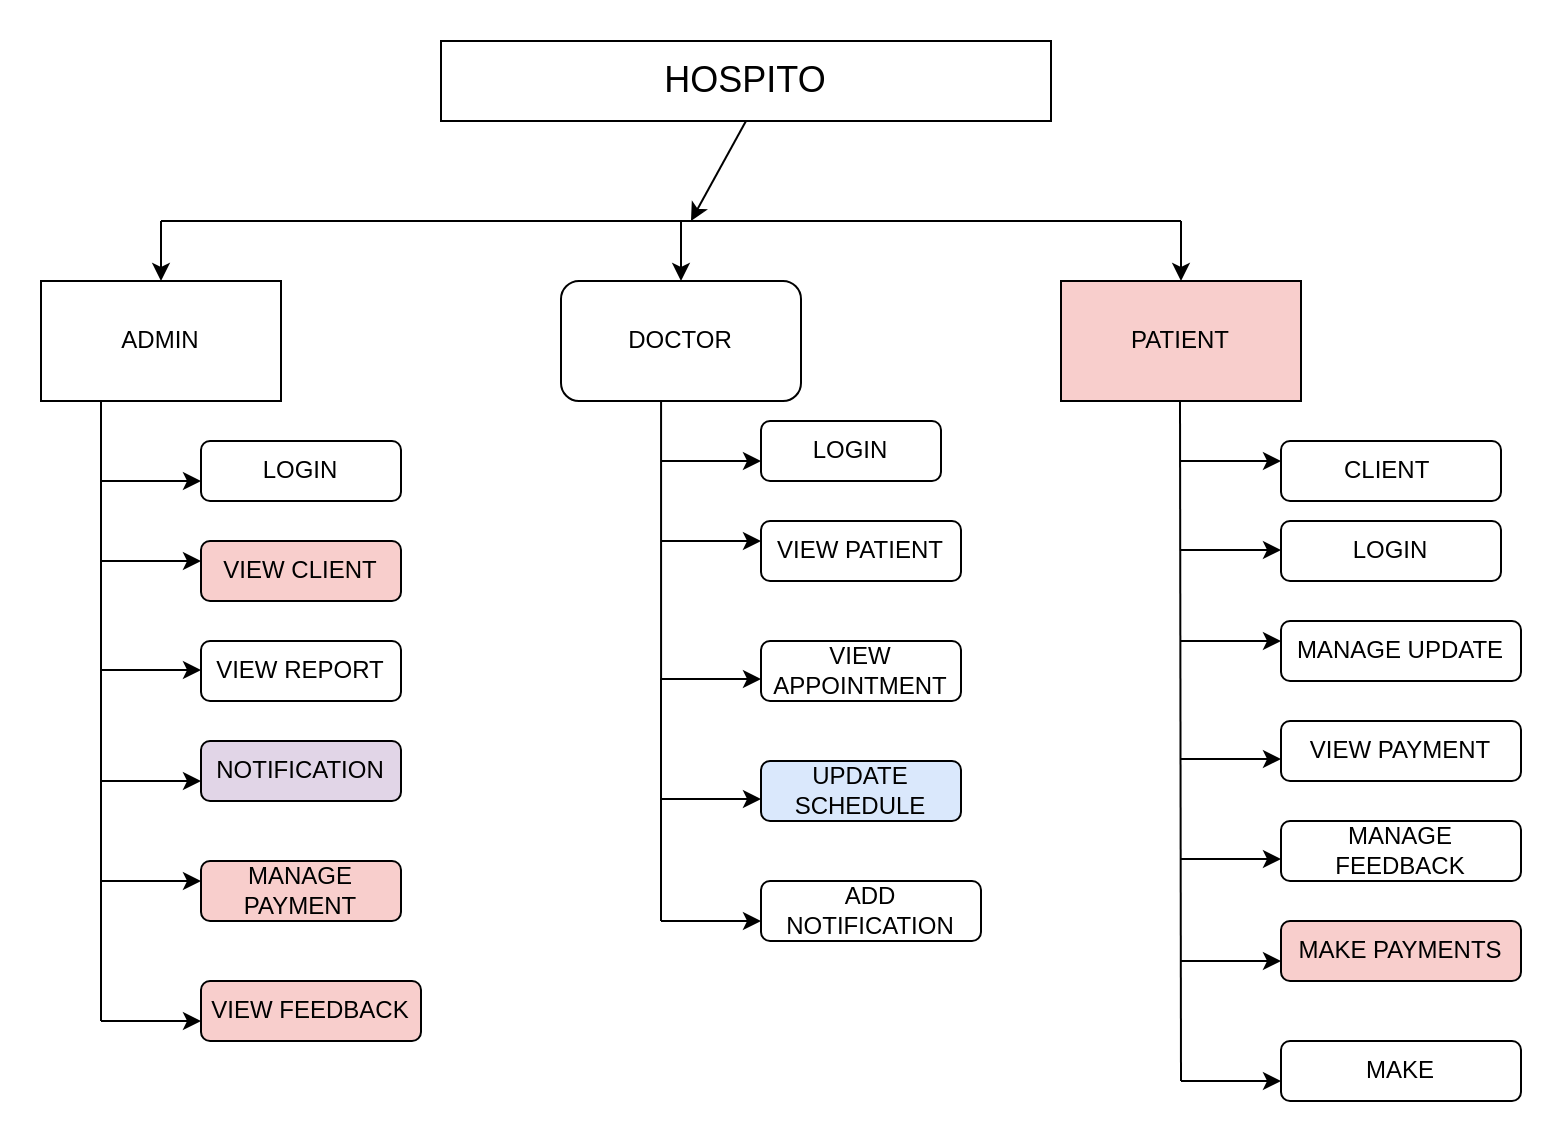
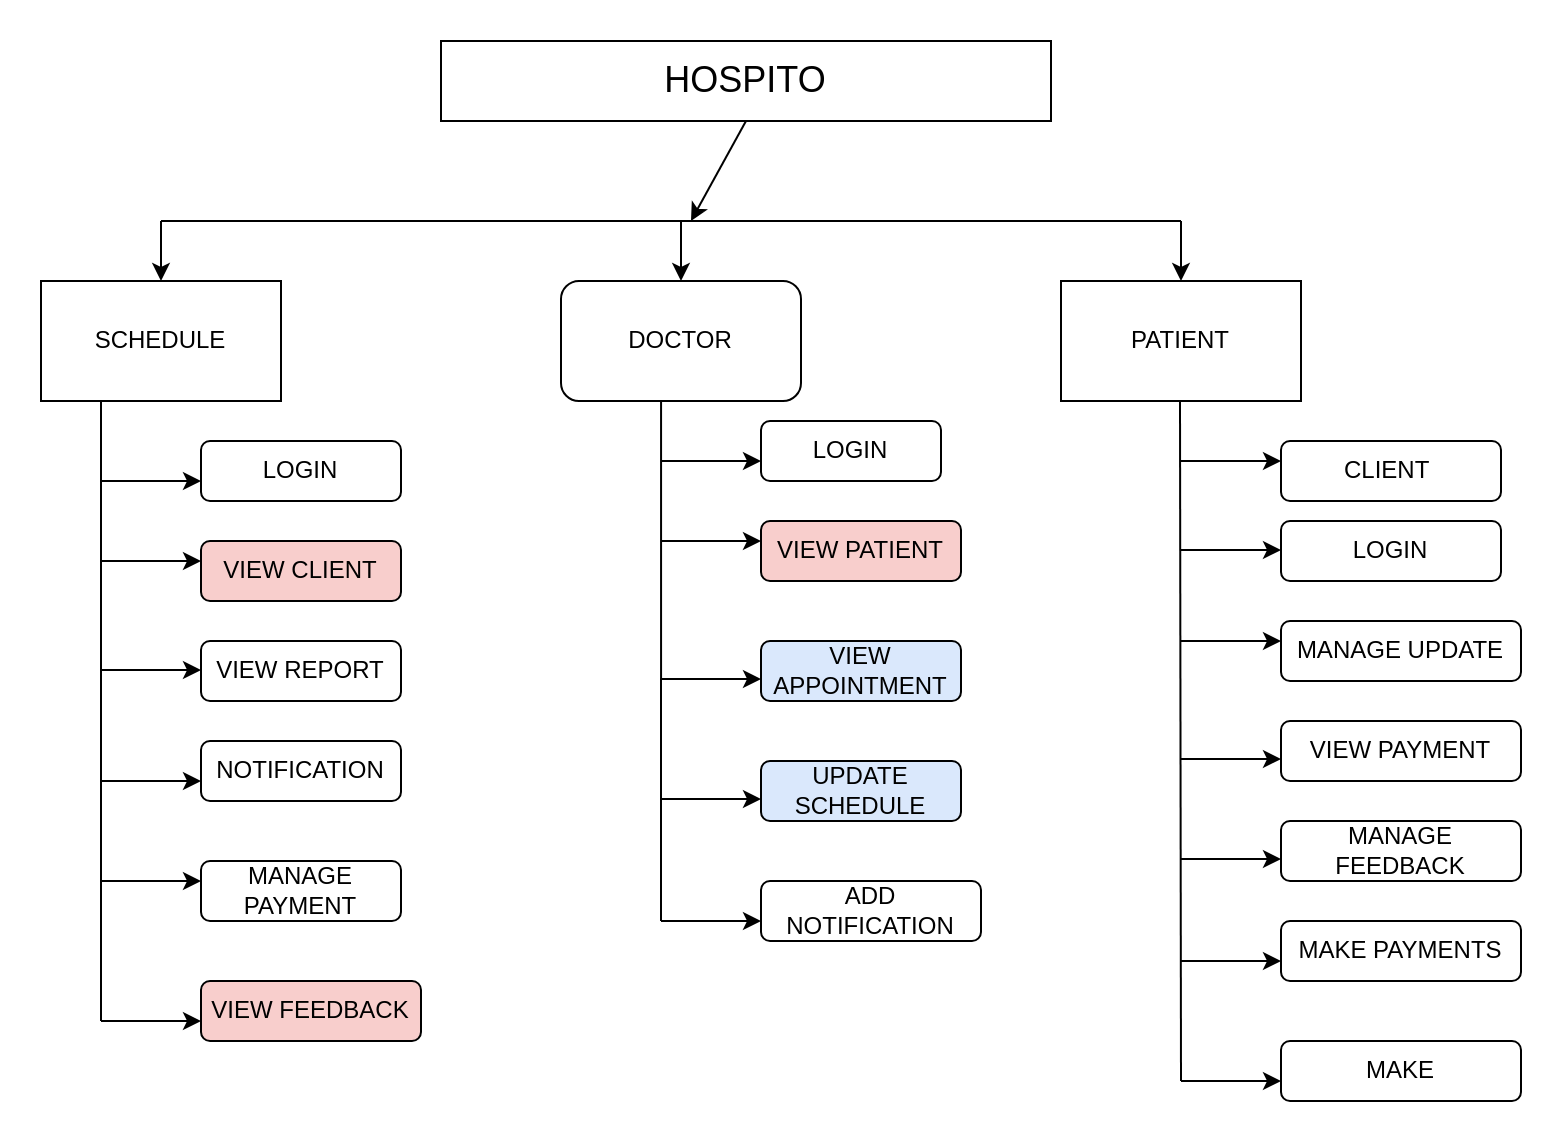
node "ADMIN": label "ADMIN" -> "SCHEDULE"
node "PATIENT": fillcolor #f8cecc -> #ffffff
node "VIEW PATIENT": fillcolor #ffffff -> #f8cecc
node "VIEW APPOINTMENT": fillcolor #ffffff -> #dae8fc
node "NOTIFICATION": fillcolor #e1d5e7 -> #ffffff
node "MANAGE PAYMENT": fillcolor #f8cecc -> #ffffff
node "MAKE PAYMENTS": fillcolor #f8cecc -> #ffffff
